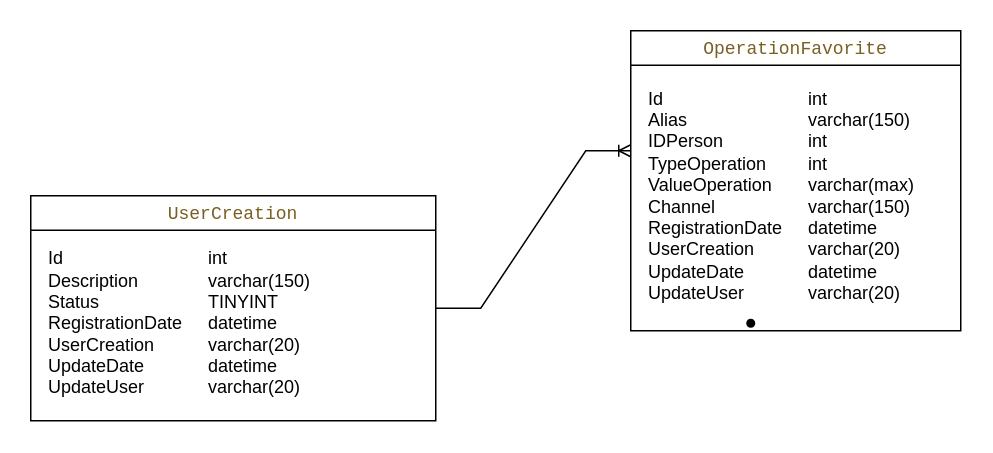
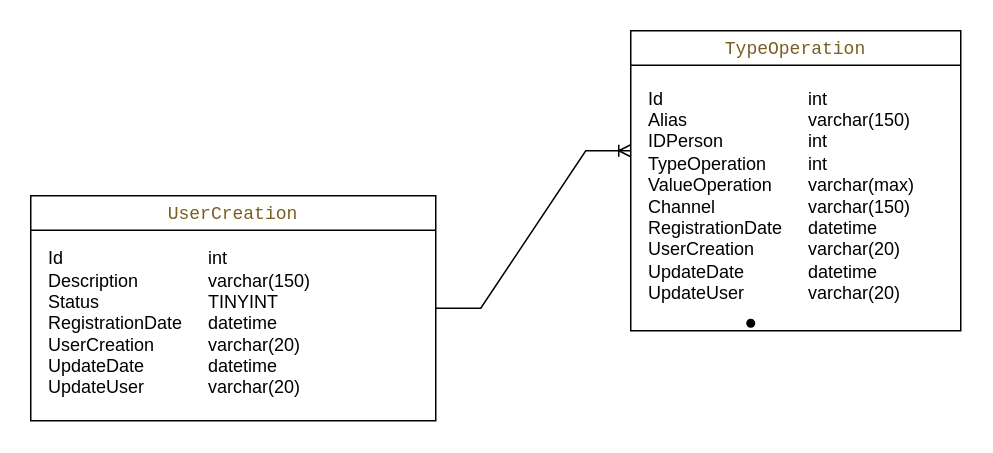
node "OperationFavorite": label "OperationFavorite" -> "TypeOperation"
